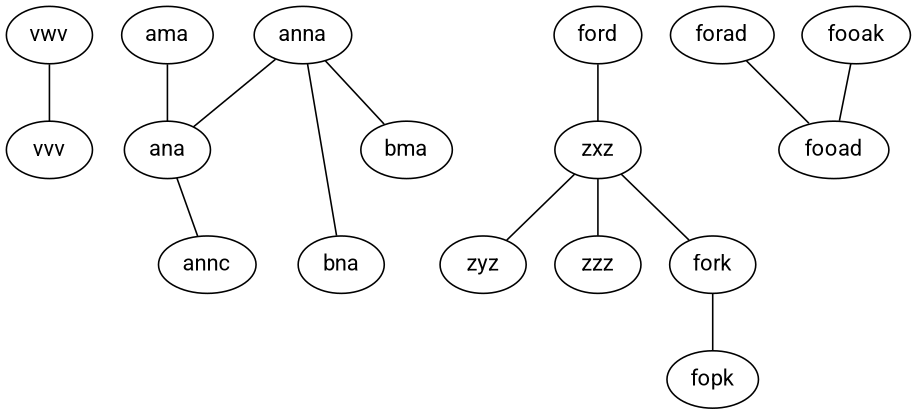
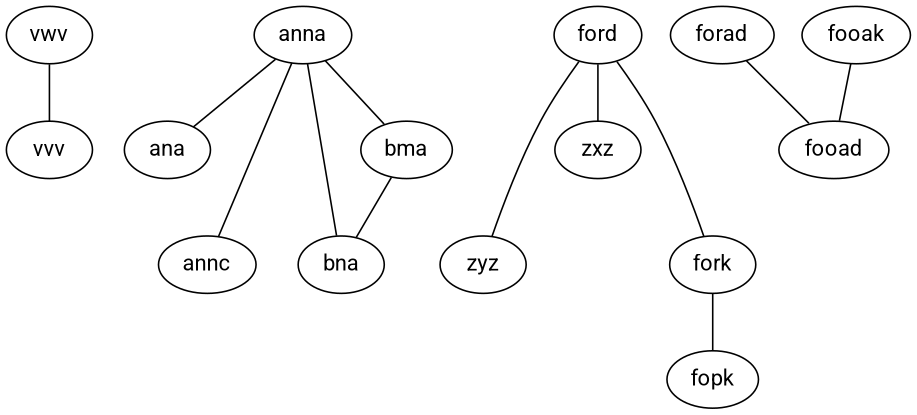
node "ama": removed
edge "ana" -- "annc": now "anna" -- "annc"
edge "bma" -- "bna": added
edge "zxz" -- "zyz": now "ford" -- "zyz"
edge "zxz" -- "fork": now "ford" -- "fork"
node "zzz": removed
